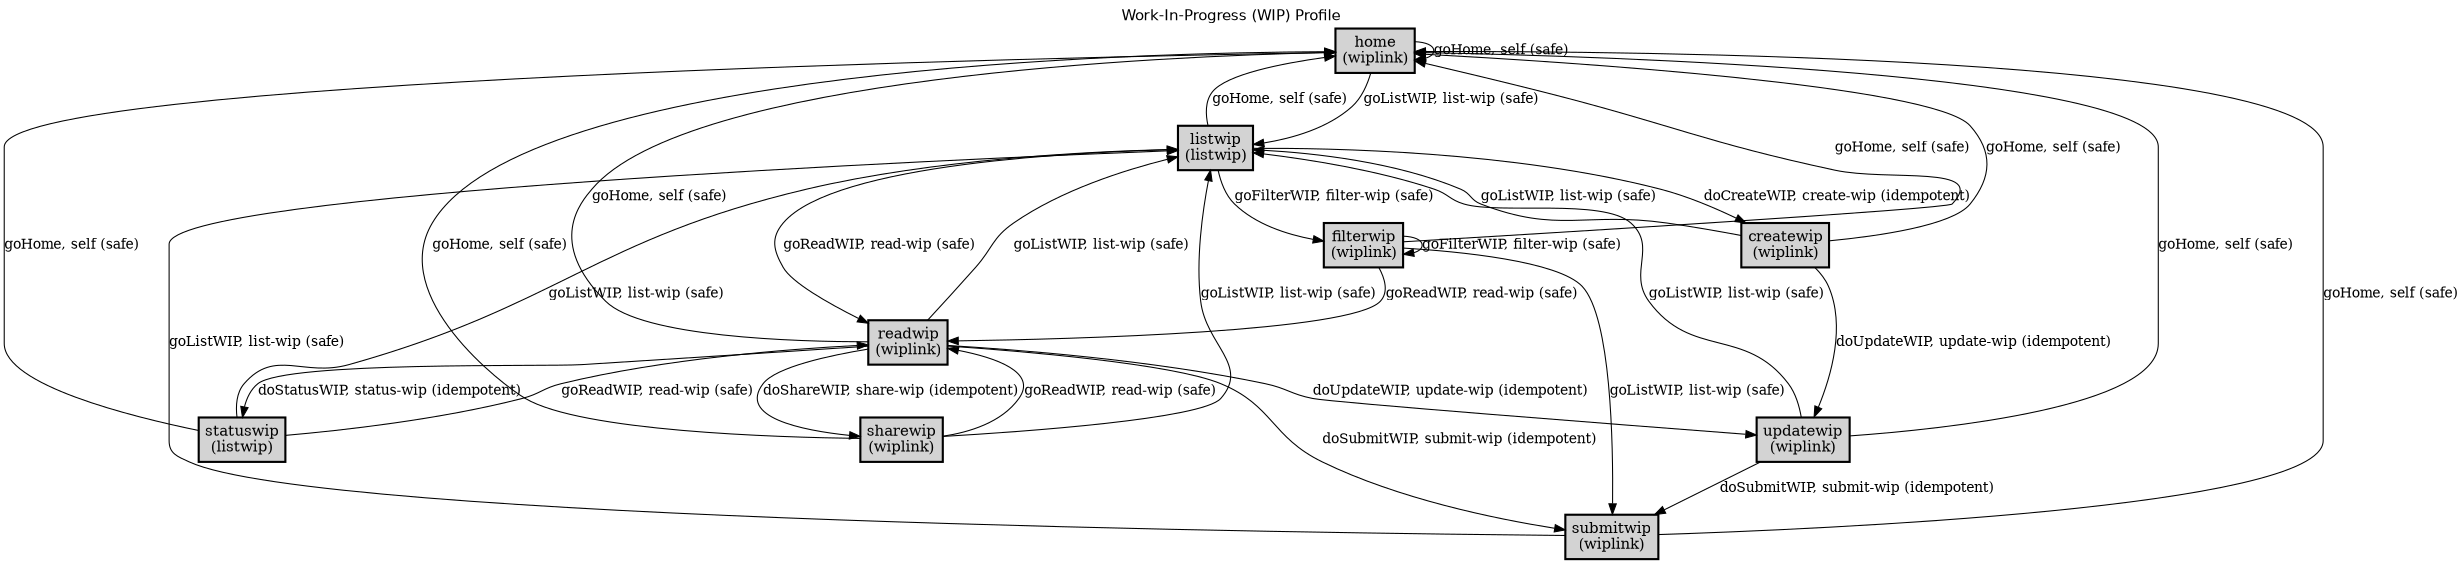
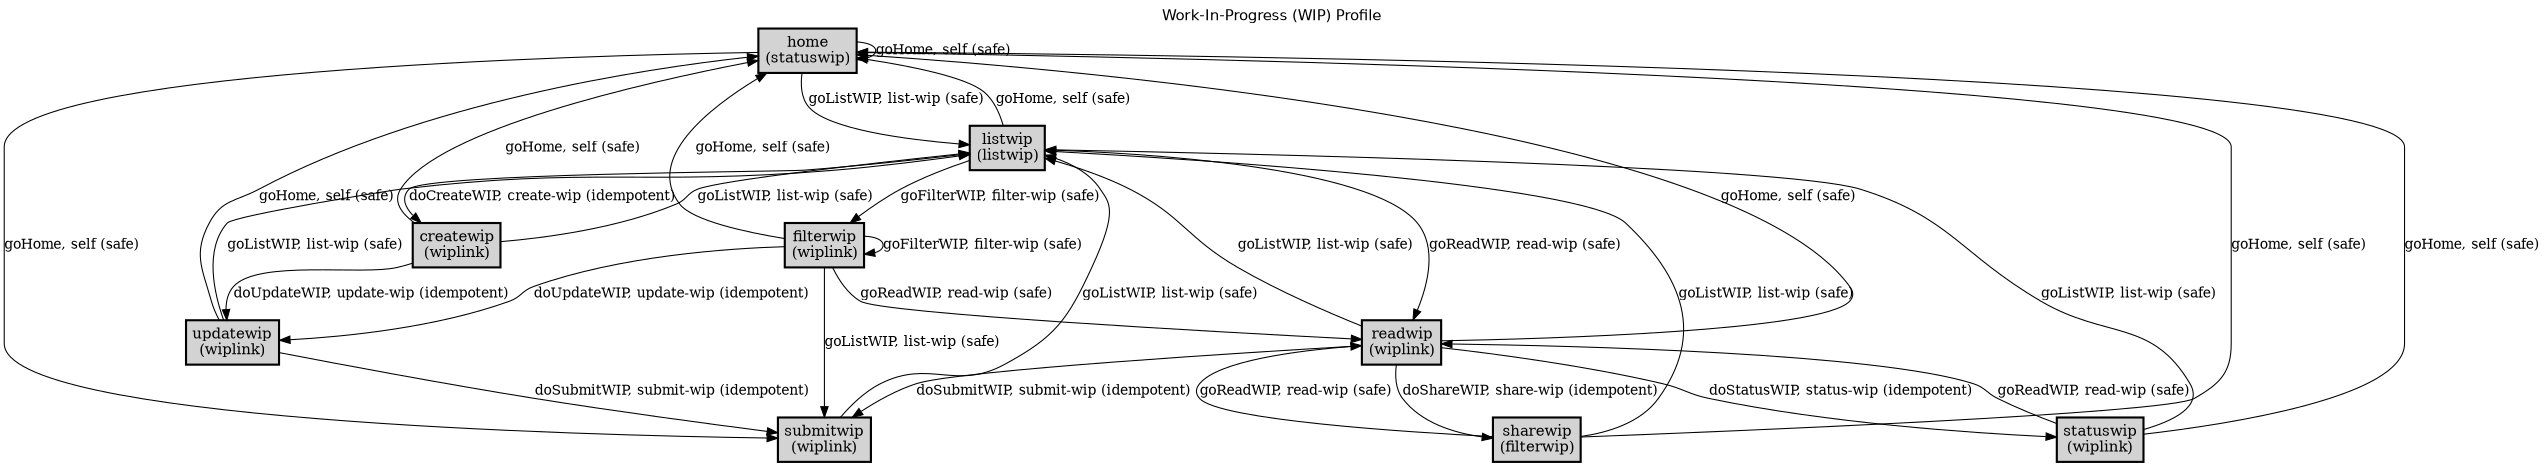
node "home": text "(wiplink)" -> "(statuswip)"
edge "submitwip" -> "home": reversed
edge "readwip" -> "updatewip": now "filterwip" -> "updatewip"
node "statuswip": text "(listwip)" -> "(wiplink)"
node "sharewip": text "(wiplink)" -> "(filterwip)"
